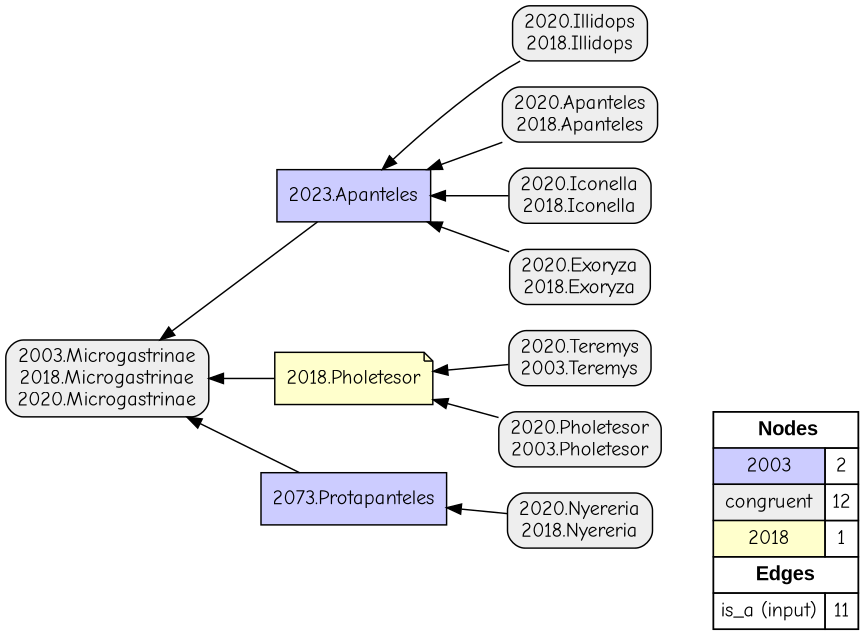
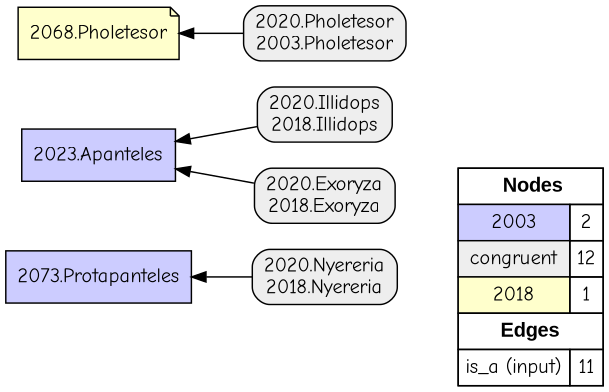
node "2020.Apanteles 2018.Apanteles": removed
node "2020.Iconella 2018.Iconella": removed
node "2020.Teremys 2003.Teremys": removed
node "2003.Microgastrinae 2018.Microgastrinae 2020.Microgastrinae": removed
node "2018.Pholetesor": label "2018.Pholetesor" -> "2068.Pholetesor"
